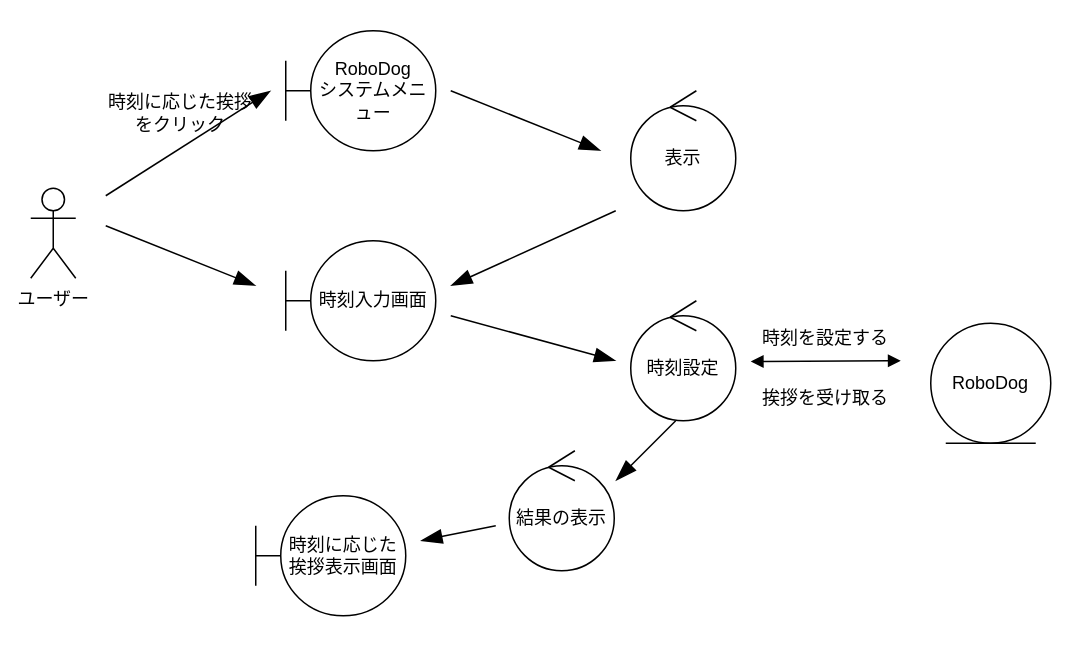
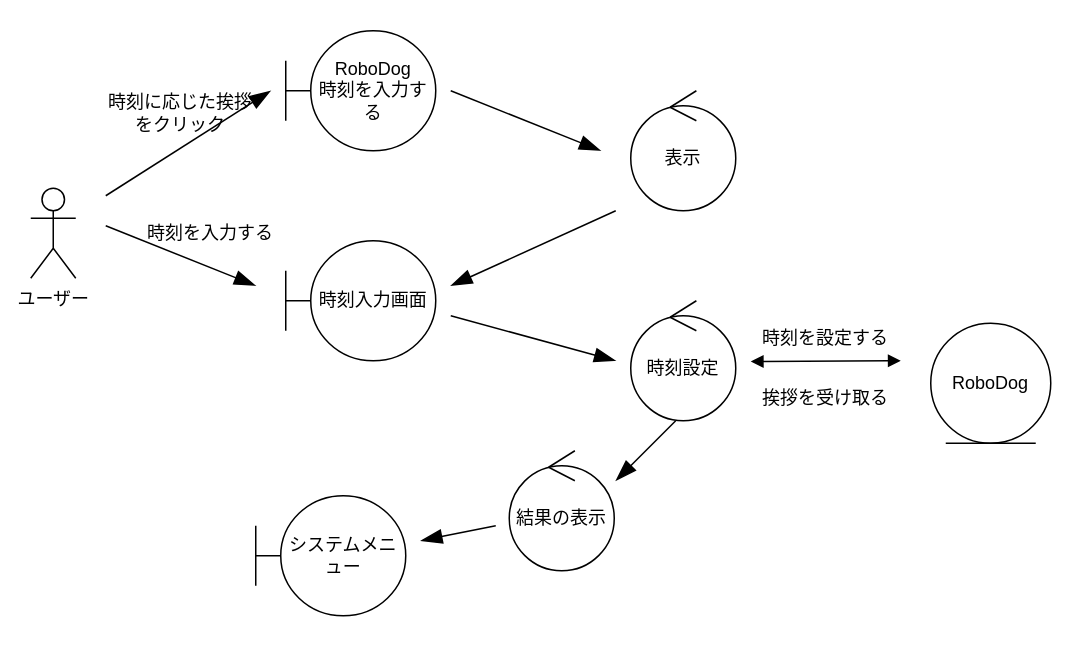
node "RoboDog システムメニュー": label "RoboDog システムメニュー" -> "RoboDog 時刻を入力する"
node "時刻を入力する": added
node "時刻に応じた挨拶表示画面": label "時刻に応じた挨拶表示画面" -> "システムメニュー"
